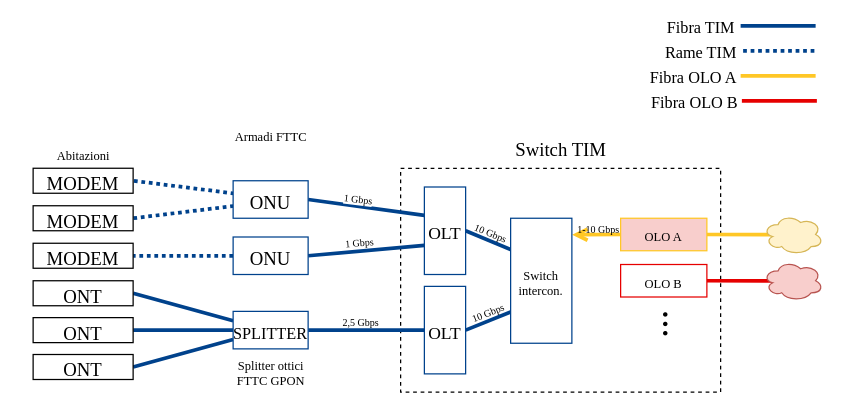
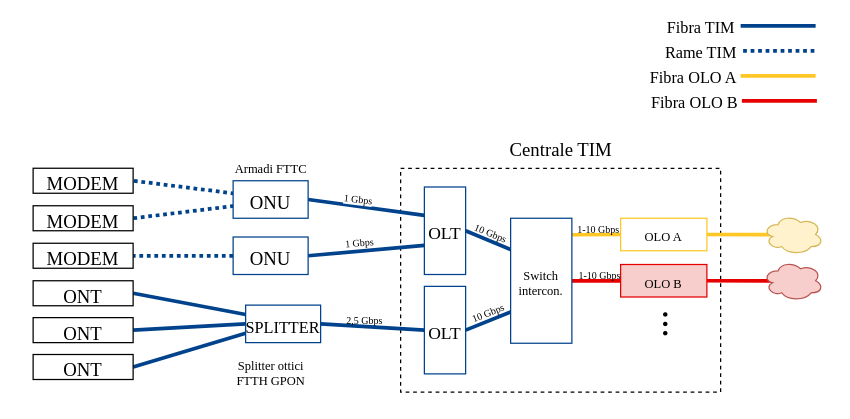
node "Armadi FTTC": moved (271, 137) -> (271, 168)
node "Switch TIM": label "Switch TIM" -> "Centrale TIM"
node "Abitazioni": removed
node "OLO A": fillcolor #f8cecc -> #ffffff
edge "OLO A" -> "Switch intercon.": arrowhead open -> none
edge "Switch intercon." -- "OLO B": added, label "1-10 Gbps"
node "OLO B": fillcolor #ffffff -> #f8cecc
node "SPLITTER": moved (271, 330) -> (283, 324)
node "Splitter ottici FTTC GPON": label "Splitter ottici FTTC GPON" -> "Splitter ottici FTTH GPON"
